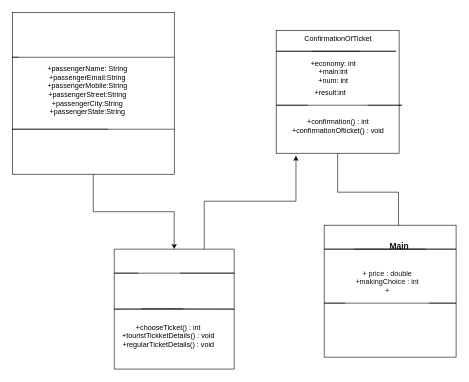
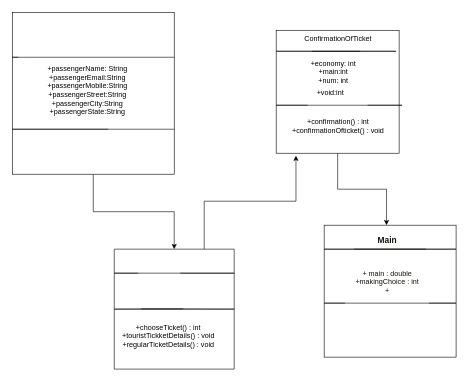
node "+result:int": label "+result:int" -> "+void:int"
node "Main": moved (399, 246) -> (387, 240)
node "+ price : double +makingChoice : int +": label "+ price : double +makingChoice : int +" -> "+ main : double +makingChoice : int +"
